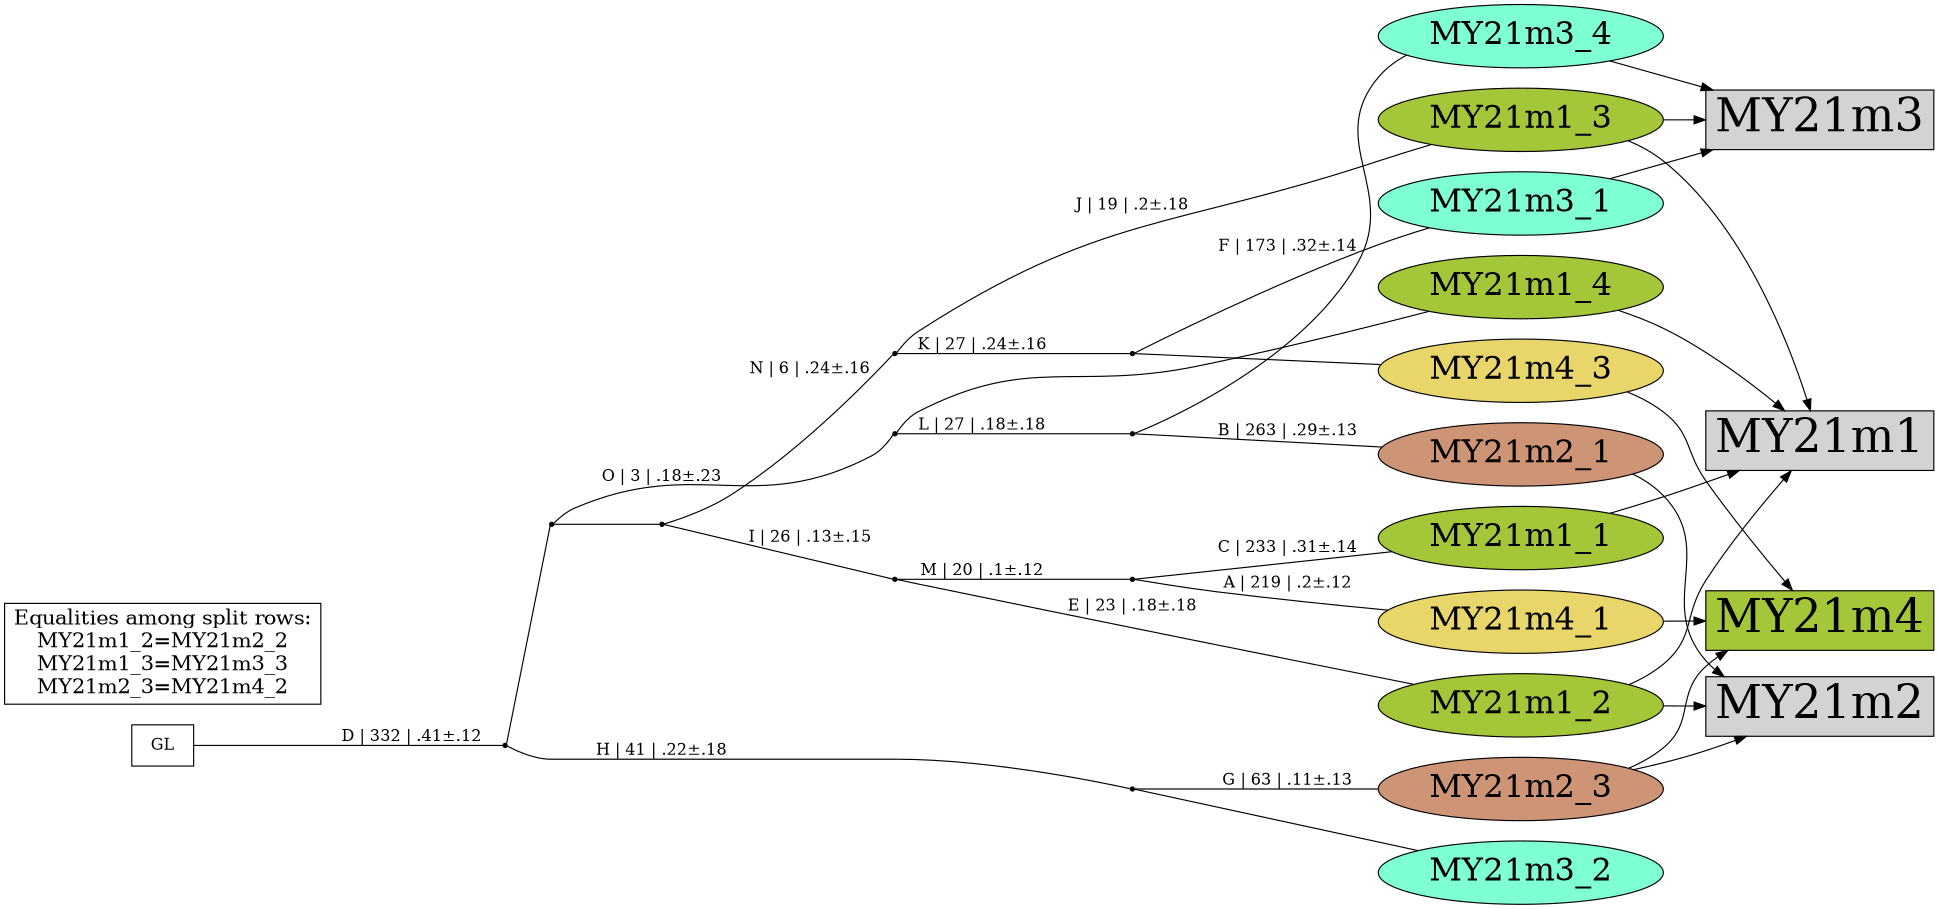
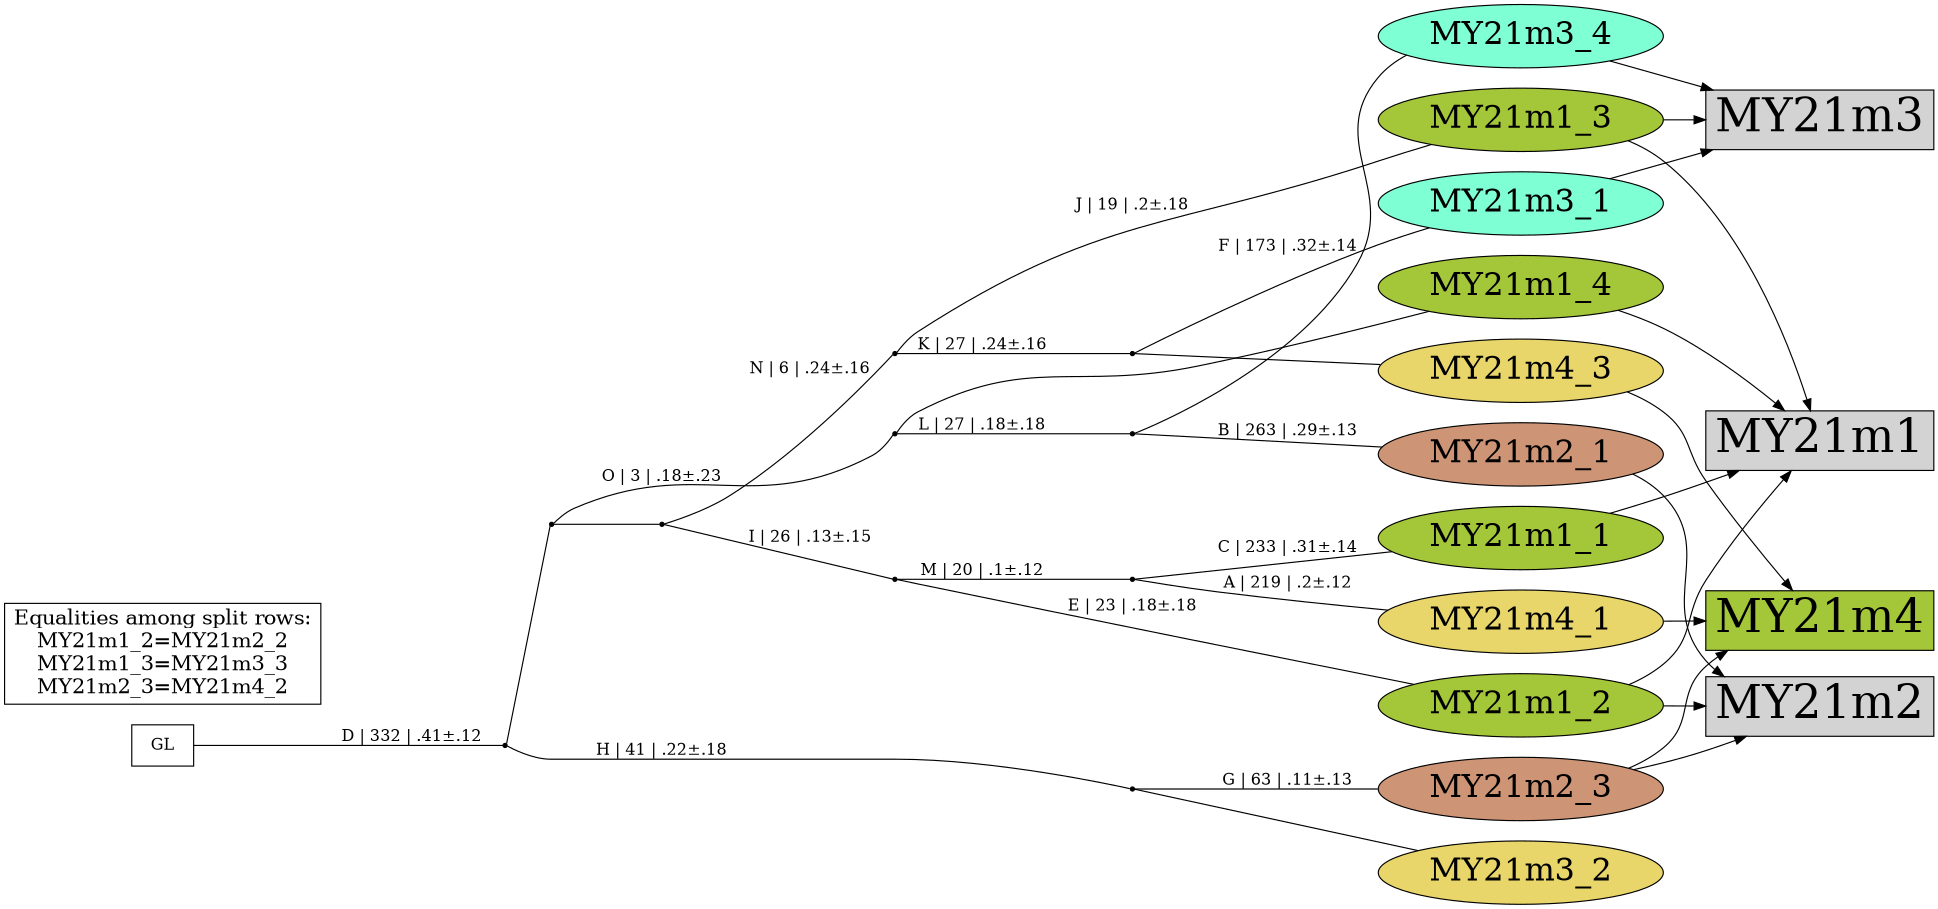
node "MY21m3_2": fillcolor #7fffd4 -> #e9d66b
